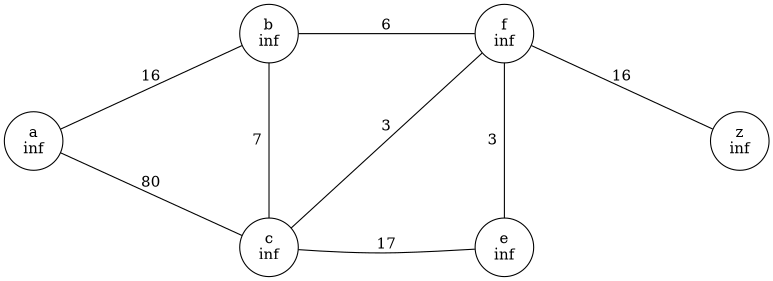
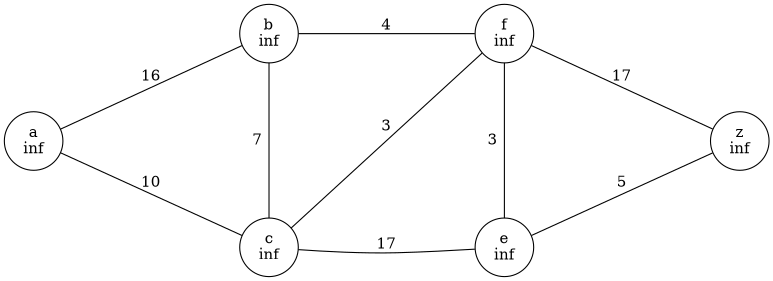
edge "b inf" -- "f inf": label "6" -> "4"
edge "f inf" -- "z inf": label "16" -> "17"
edge "a inf" -- "c inf": label "80" -> "10"
edge "z inf" -- "e inf": added, label "5"
